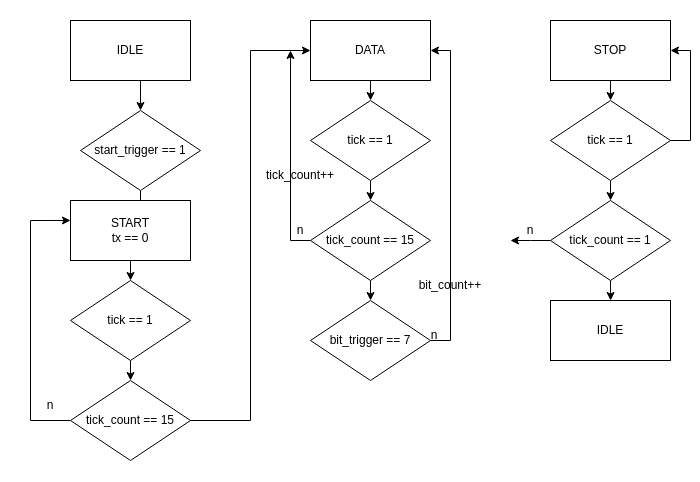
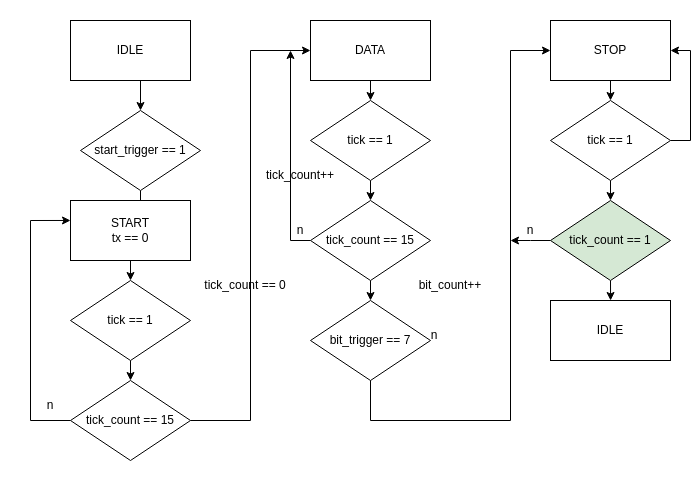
edge "bit_trigger == 7" -> "DATA": removed
node "tick_count == 1": fillcolor #ffffff -> #d5e8d4
node "tick_count == 0": added
edge "bit_trigger == 7" -> "STOP": added
